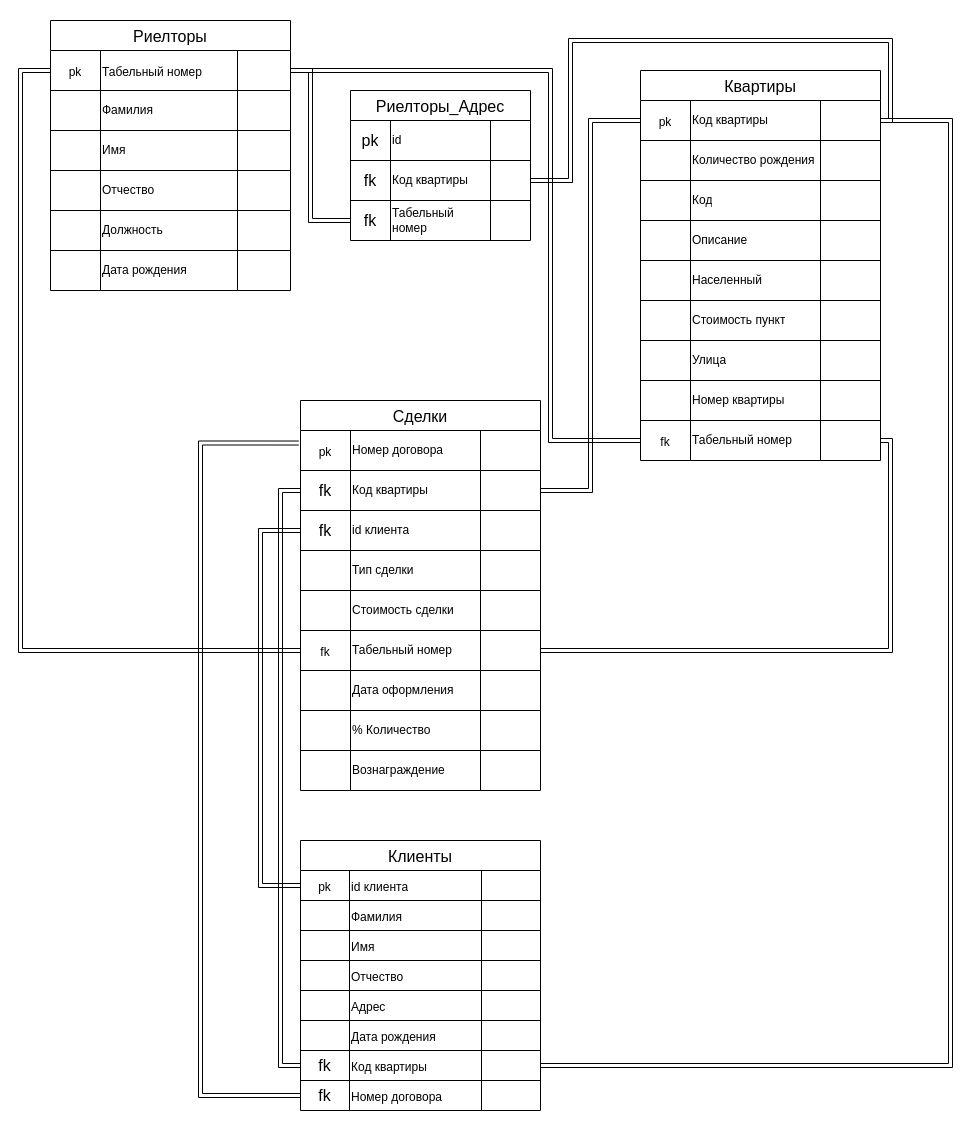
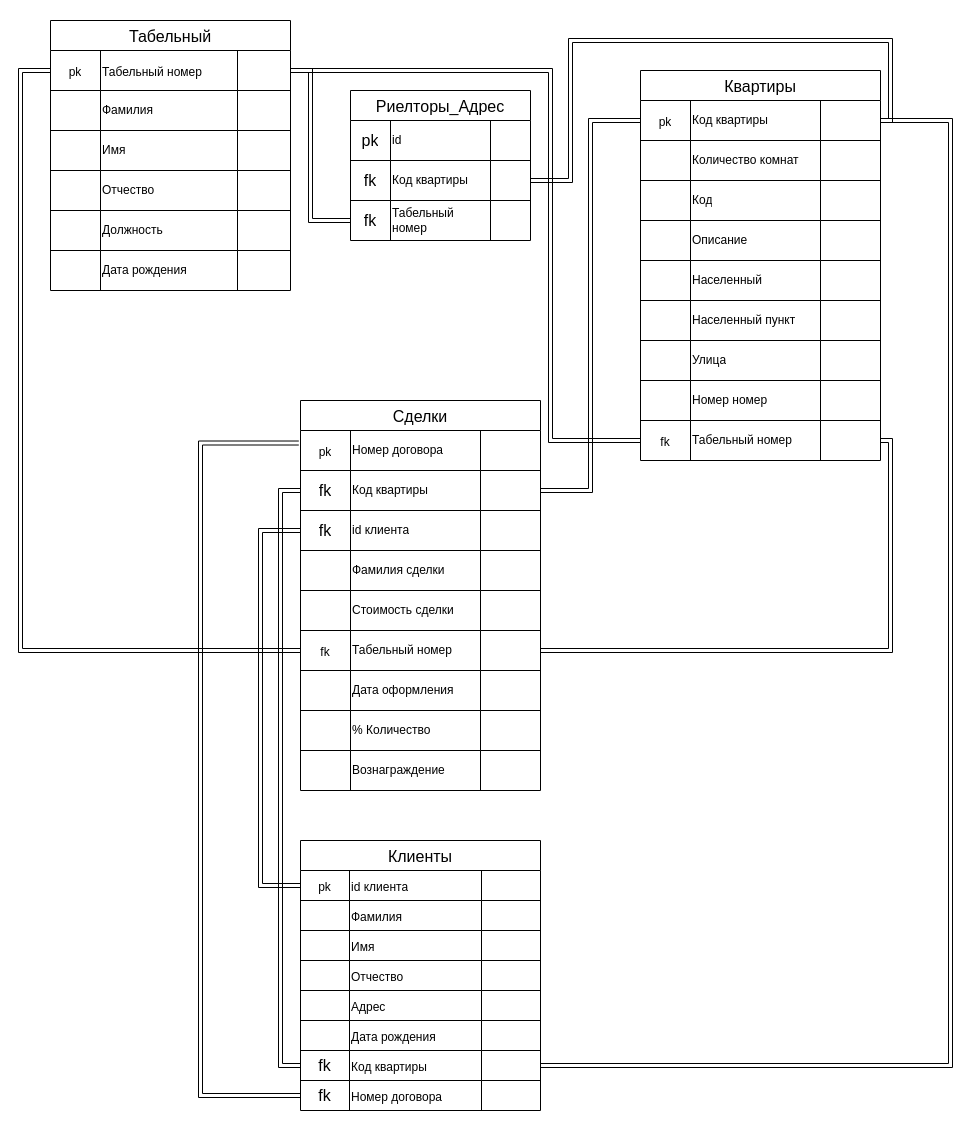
node "Риелторы": label "Риелторы" -> "Табельный"
node "Количество рождения": label "Количество рождения" -> "Количество комнат"
node "Стоимость пункт": label "Стоимость пункт" -> "Населенный пункт"
node "Номер квартиры": label "Номер квартиры" -> "Номер номер"
node "Тип сделки": label "Тип сделки" -> "Фамилия сделки"
